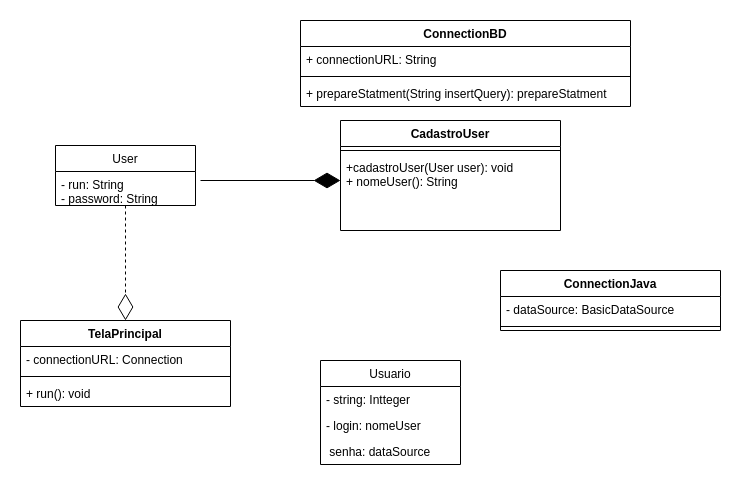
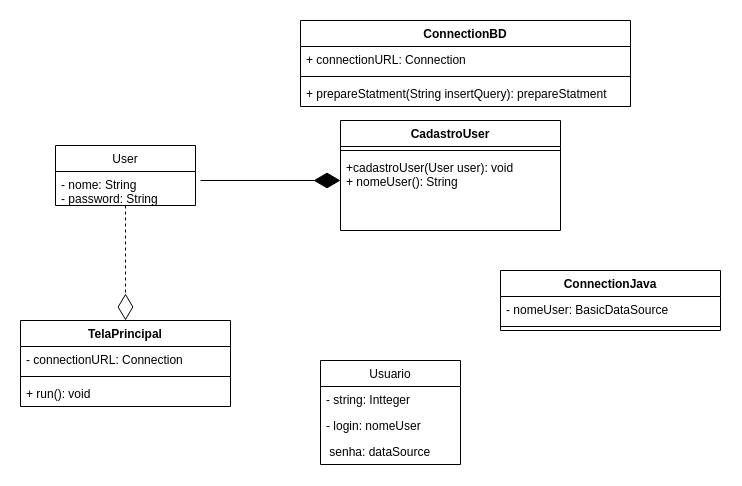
node "+ connectionURL: String": label "+ connectionURL: String" -> "+ connectionURL: Connection"
node "- run: String - password: String": label "- run: String - password: String" -> "- nome: String - password: String"
node "- dataSource: BasicDataSource": label "- dataSource: BasicDataSource" -> "- nomeUser: BasicDataSource"
